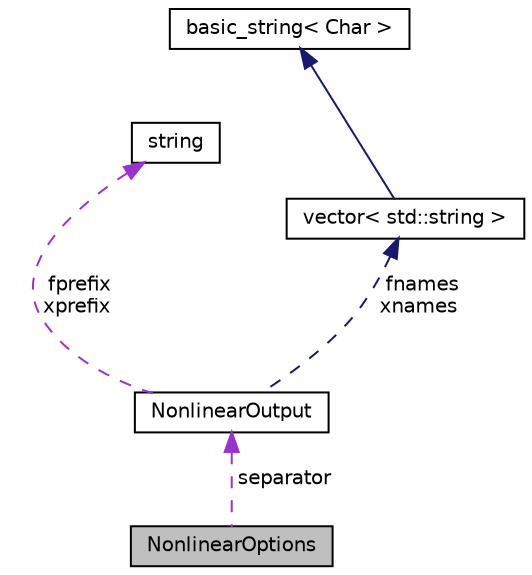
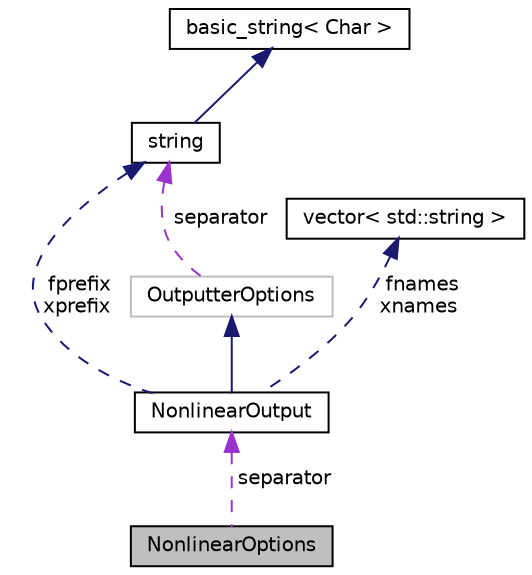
edge "vector< std::string >" -> "basic_string< Char >": now "string" -> "basic_string< Char >"
edge "NonlinearOutput" -> "string": color darkorchid3 -> midnightblue
node "OutputterOptions": added
